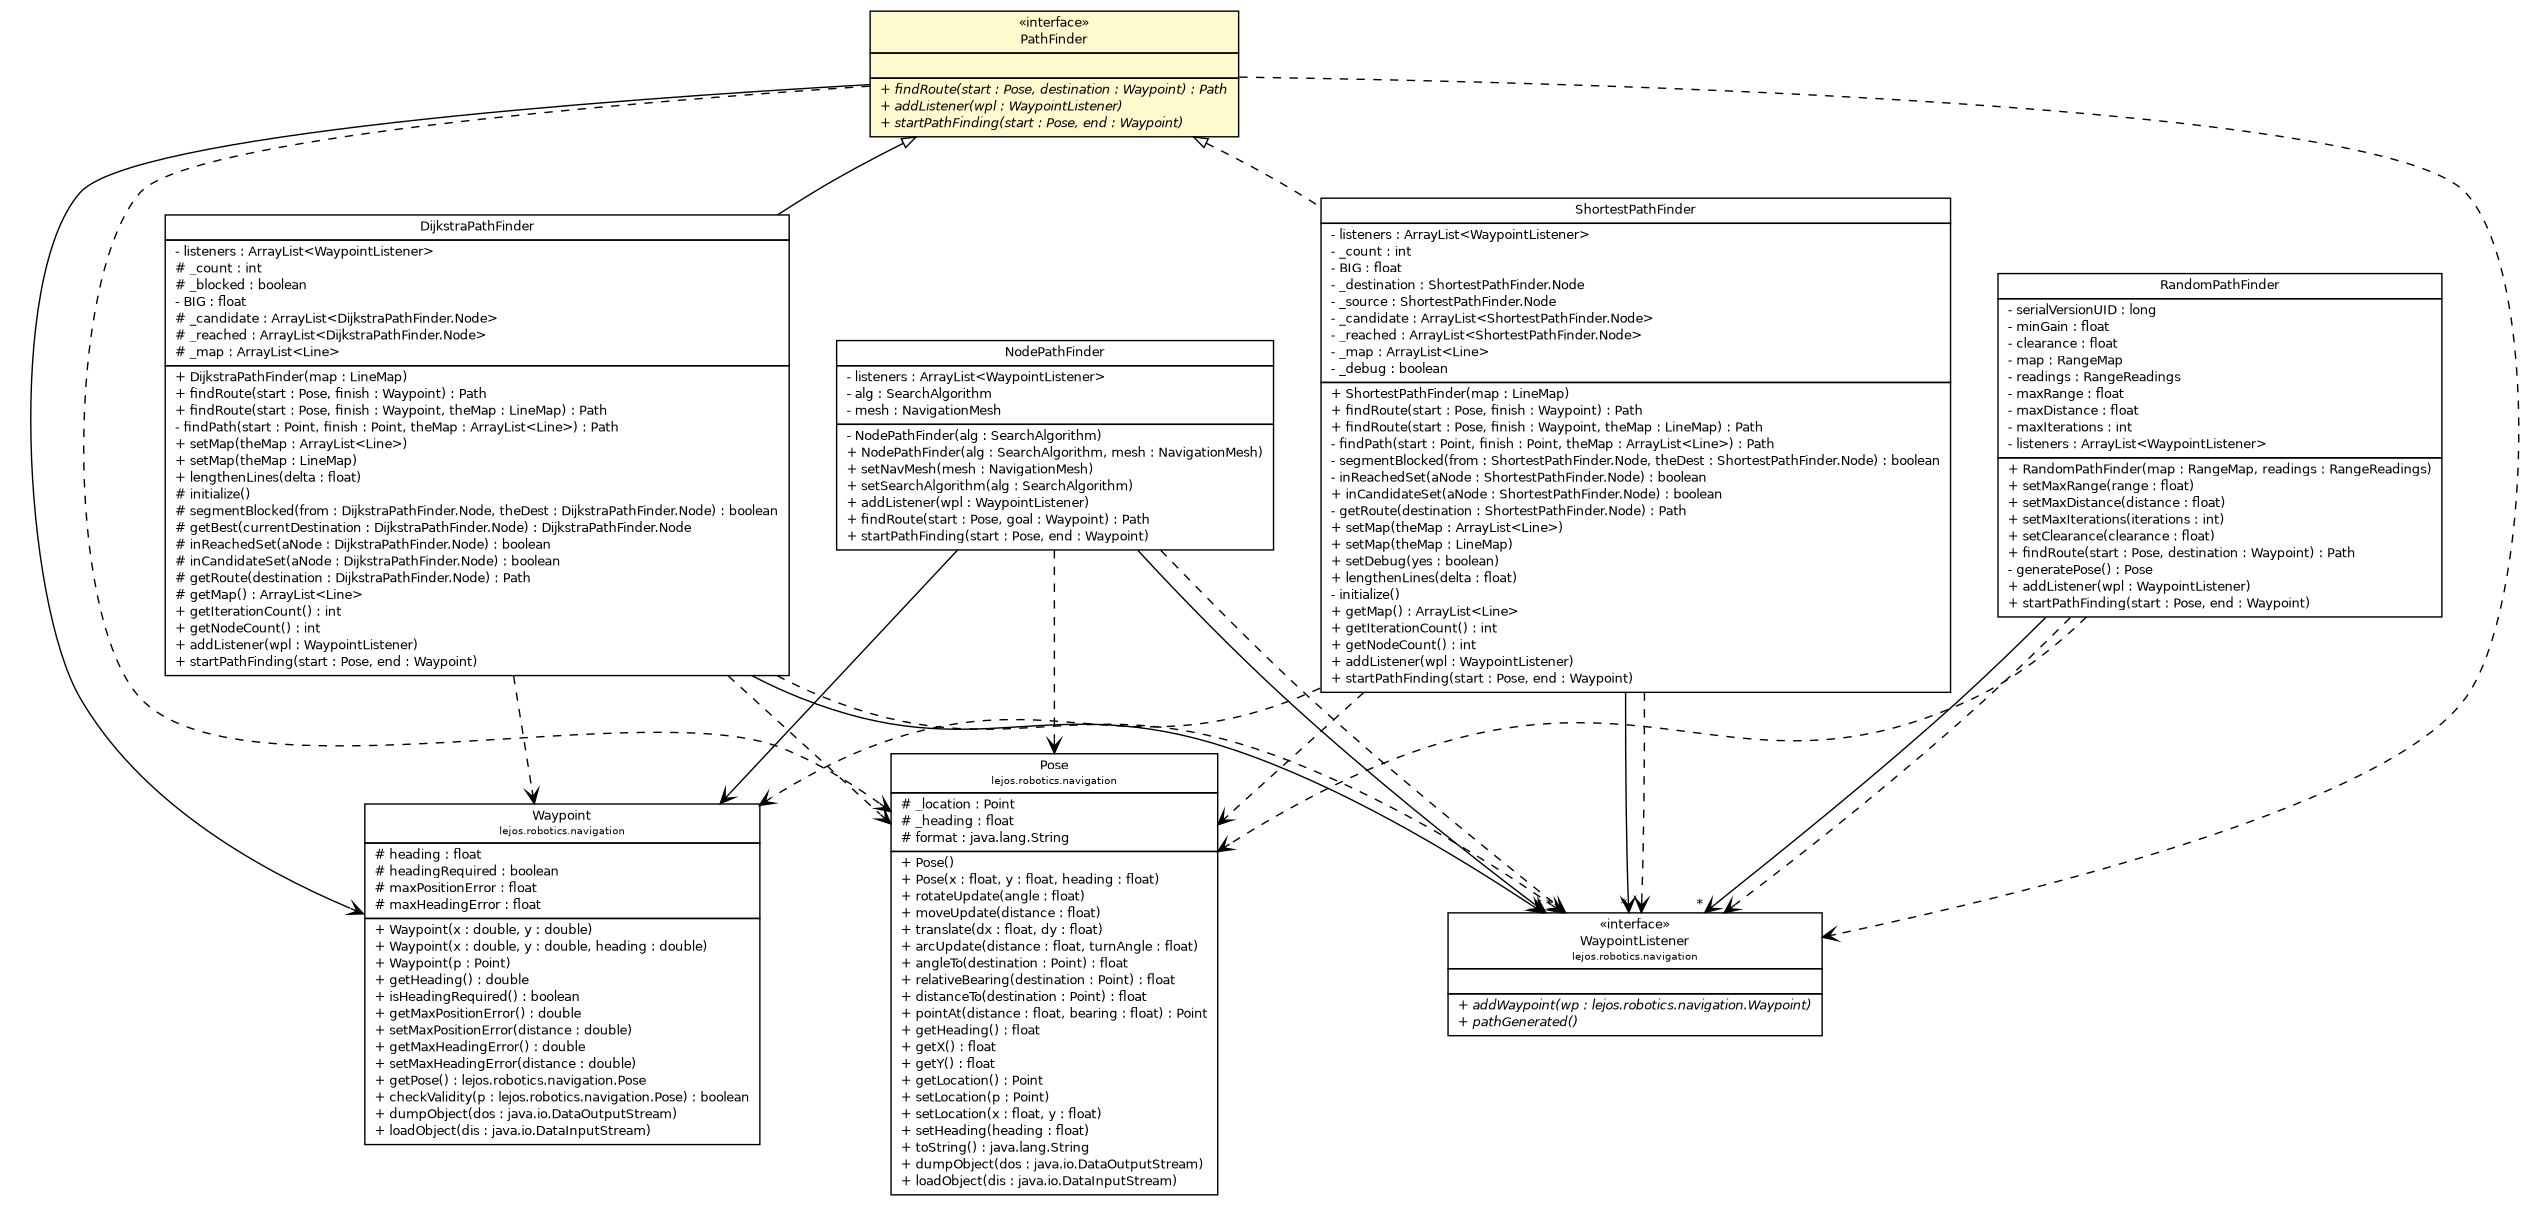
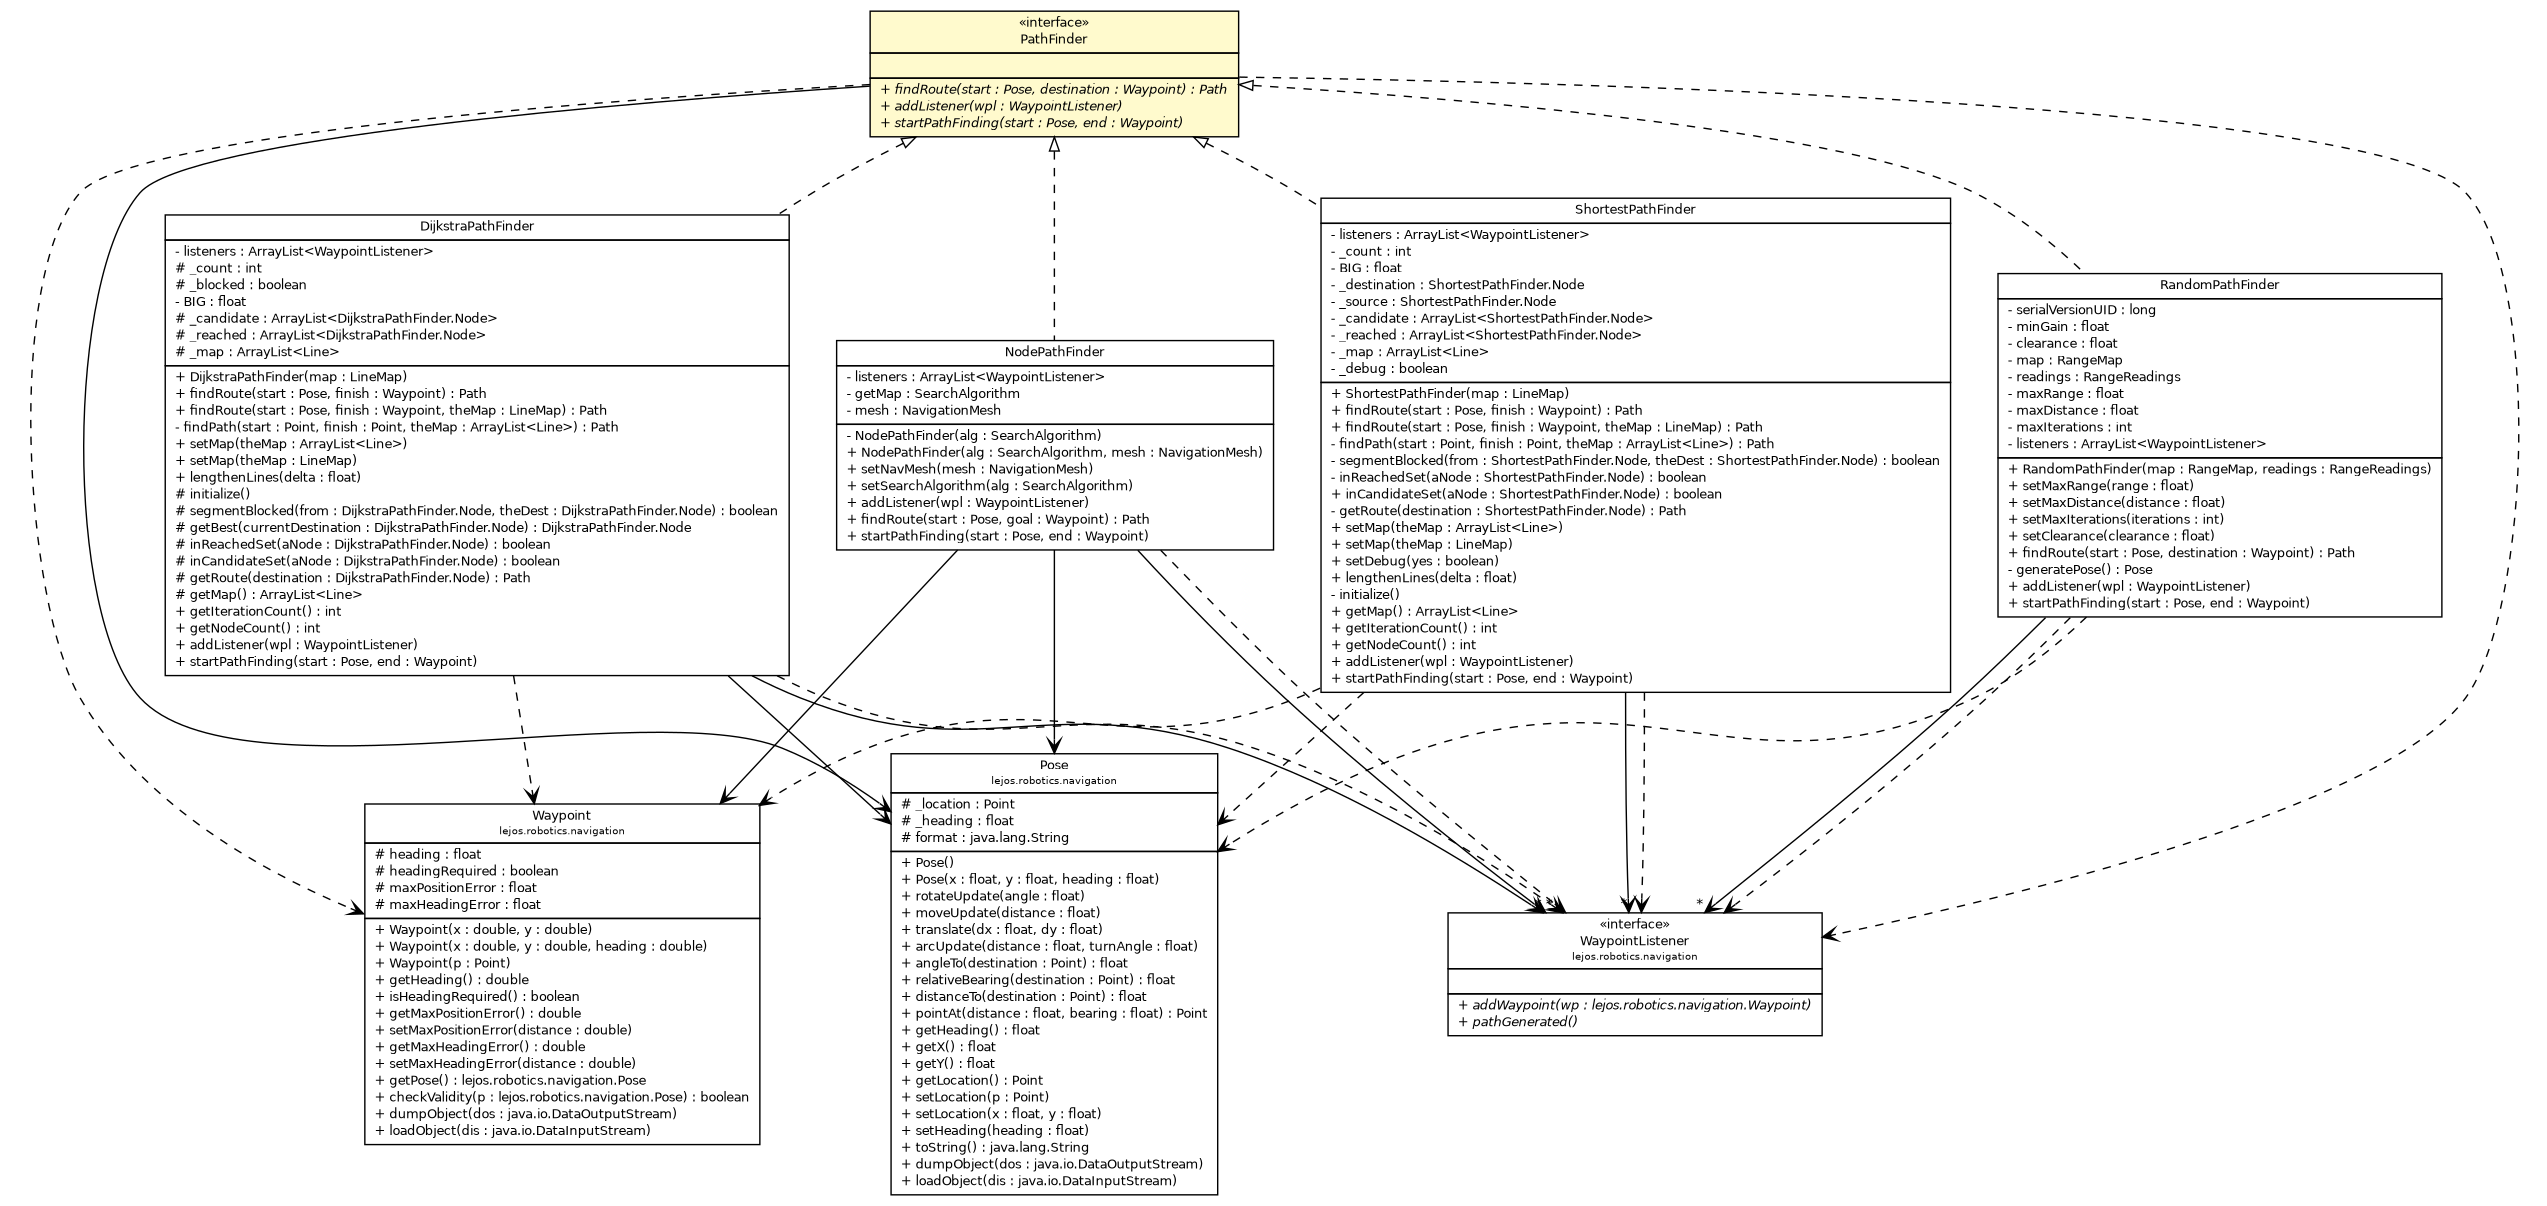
edge "RandomPathFinder" -> "PathFinder": added
edge "DijkstraPathFinder" -> "PathFinder": style solid -> dashed
edge "PathFinder" -> "Waypoint": style solid -> dashed
edge "NodePathFinder" -> "PathFinder": added
node "NodePathFinder": text "- alg : SearchAlgorithm" -> "- getMap : SearchAlgorithm"
edge "PathFinder" -> "Pose": style dashed -> solid
edge "NodePathFinder" -> "Pose": style dashed -> solid
edge "DijkstraPathFinder" -> "Pose": style dashed -> solid
